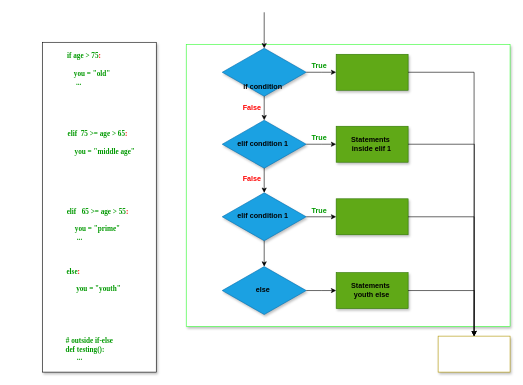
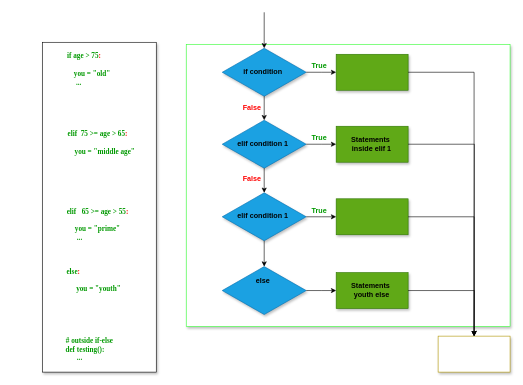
node "if condition": moved (263, 87) -> (263, 72)
node "else": moved (263, 290) -> (263, 281)
